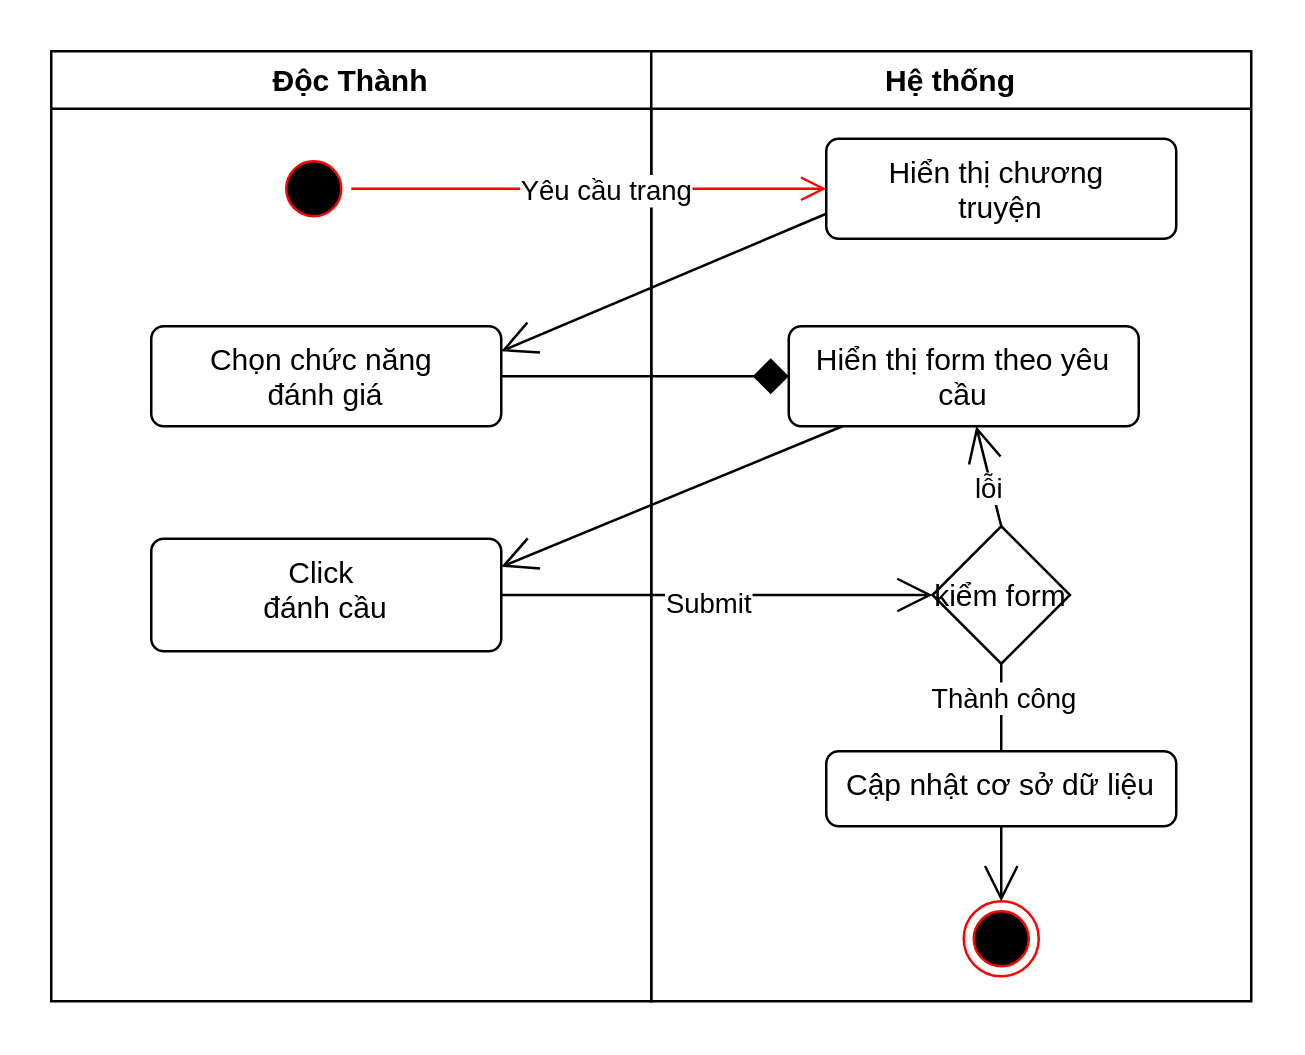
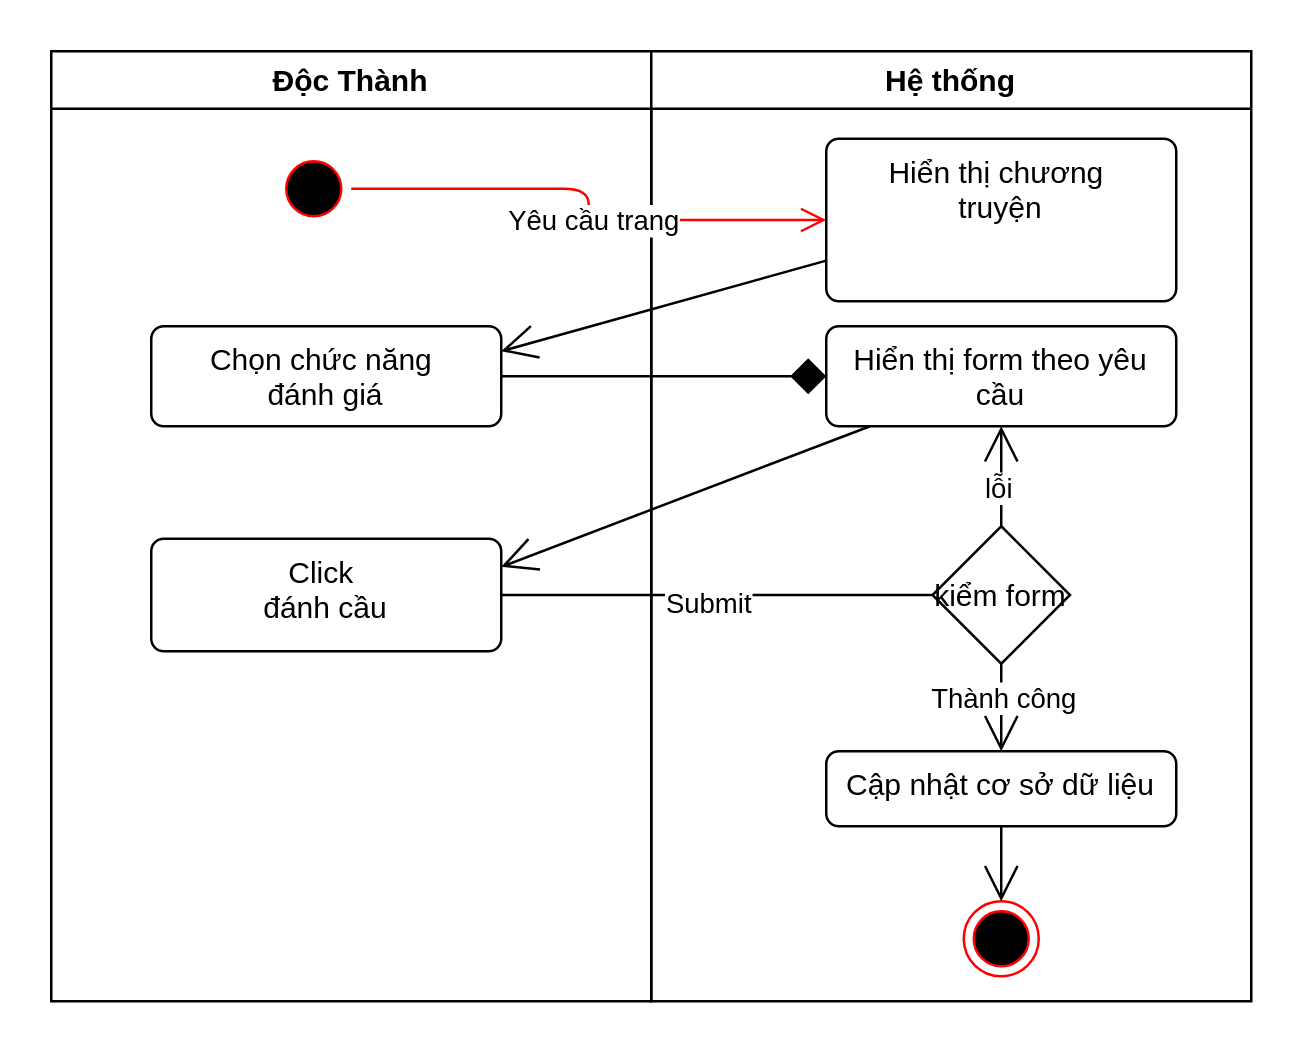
node "Hiển thị chương truyện": size 350x100 -> 350x163
node "Hiển thị form theo yêu cầu": moved (964, 376) -> (1001, 376)
edge "Click đánh cầu" -> "kiểm form": arrowhead open -> none
edge "kiểm form" -- "Cập nhật cơ sở dữ liệu": arrowhead none -> open
